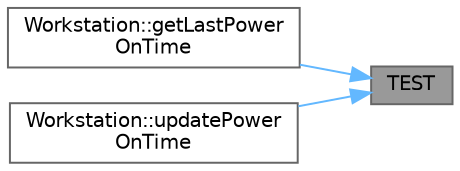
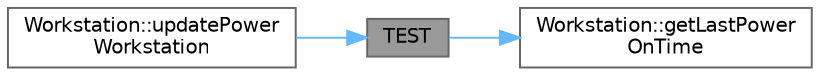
edge "Workstation::getLastPower OnTime" -> "TEST": reversed
node "Workstation::updatePower OnTime": label "Workstation::updatePower OnTime" -> "Workstation::updatePower Workstation"
